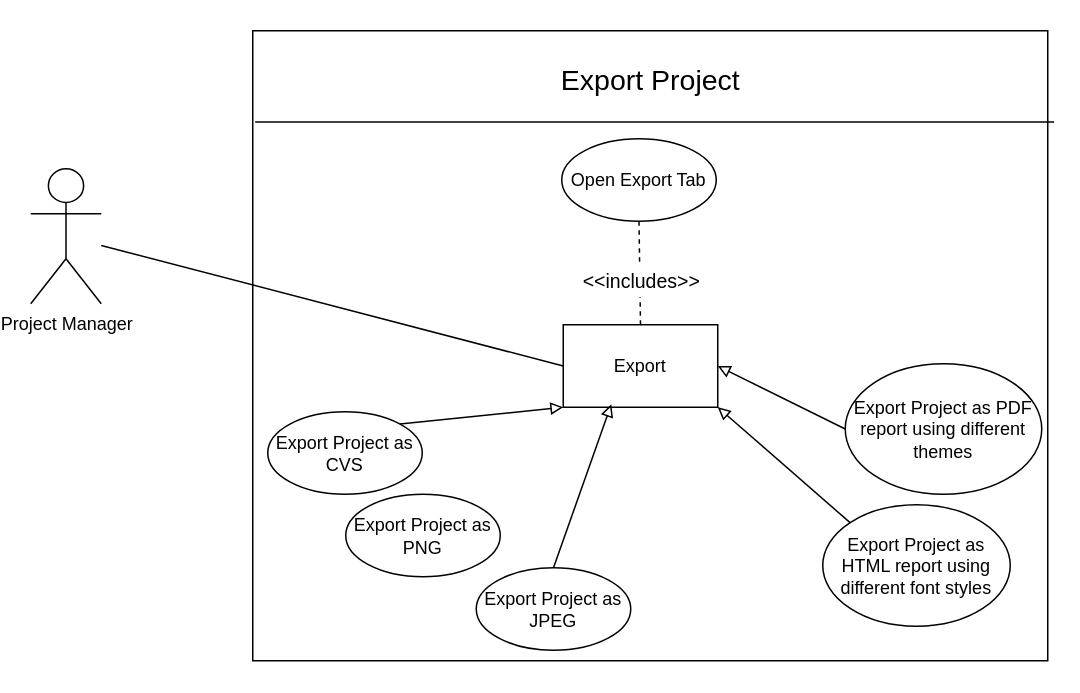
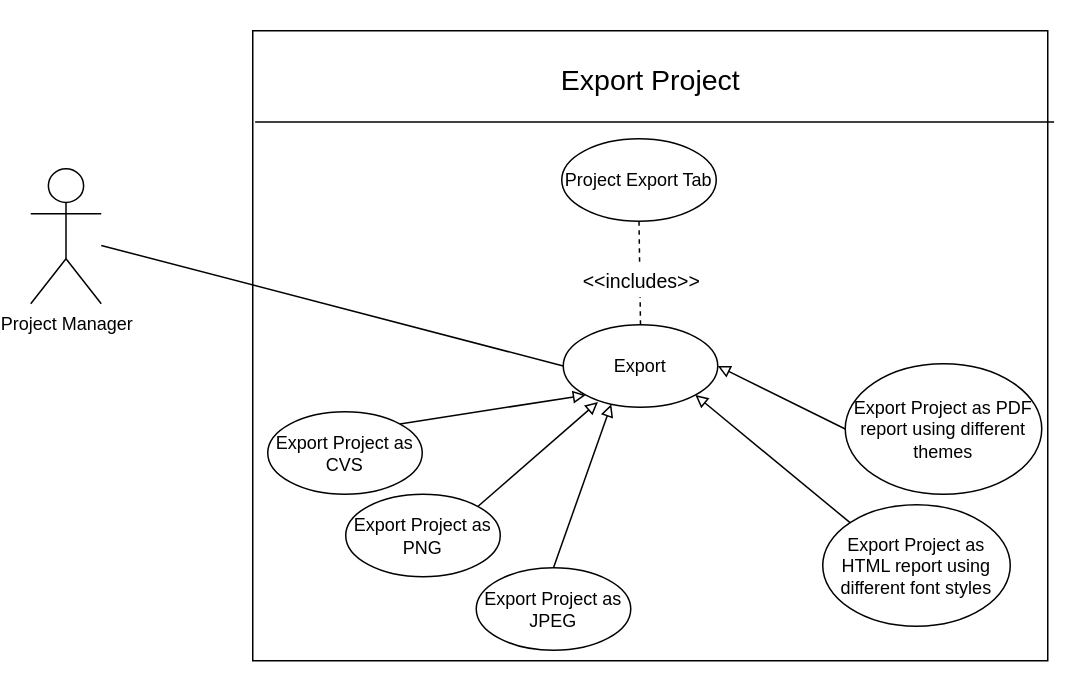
node "Open Export Tab": label "Open Export Tab" -> "Project Export Tab"
node "Export": shape rectangle -> ellipse
edge "Export Project as PNG" -> "Export": added
